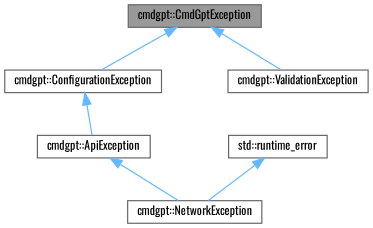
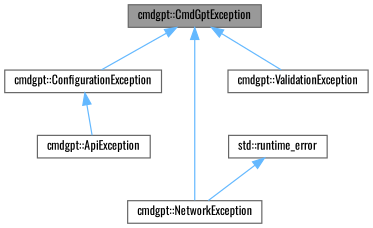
edge "cmdgpt::NetworkException" -> "cmdgpt::ApiException": now "cmdgpt::NetworkException" -> "cmdgpt::CmdGptException"
